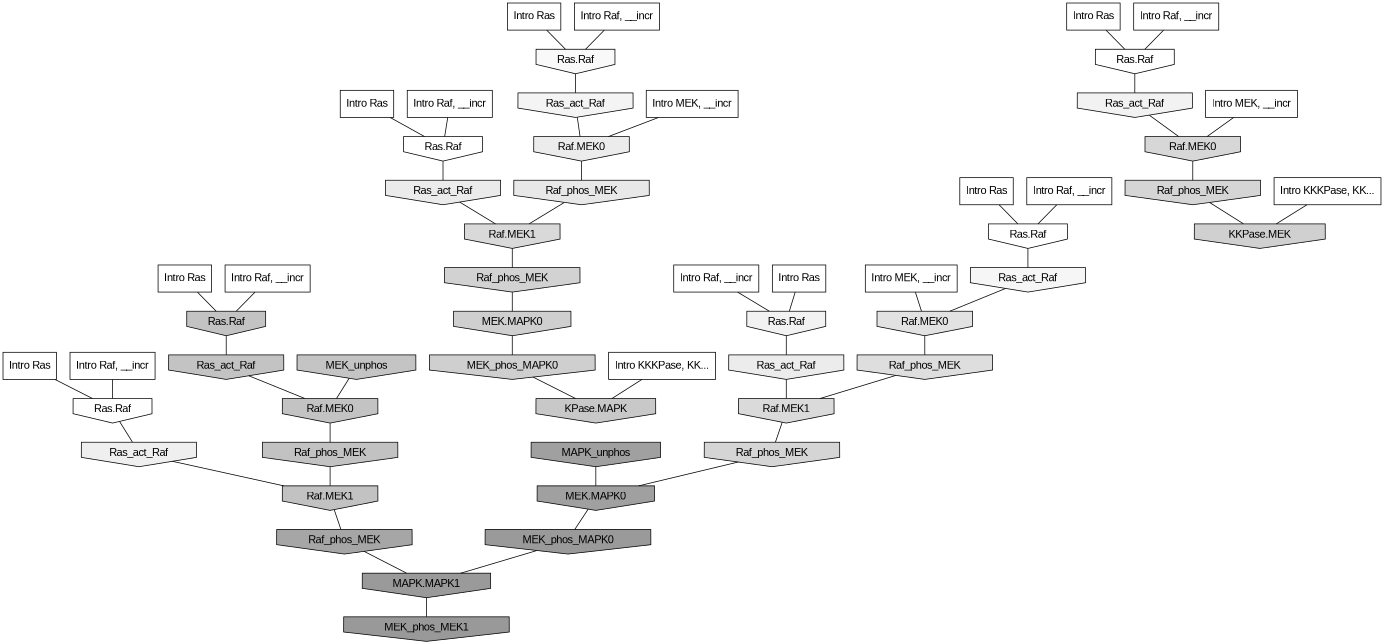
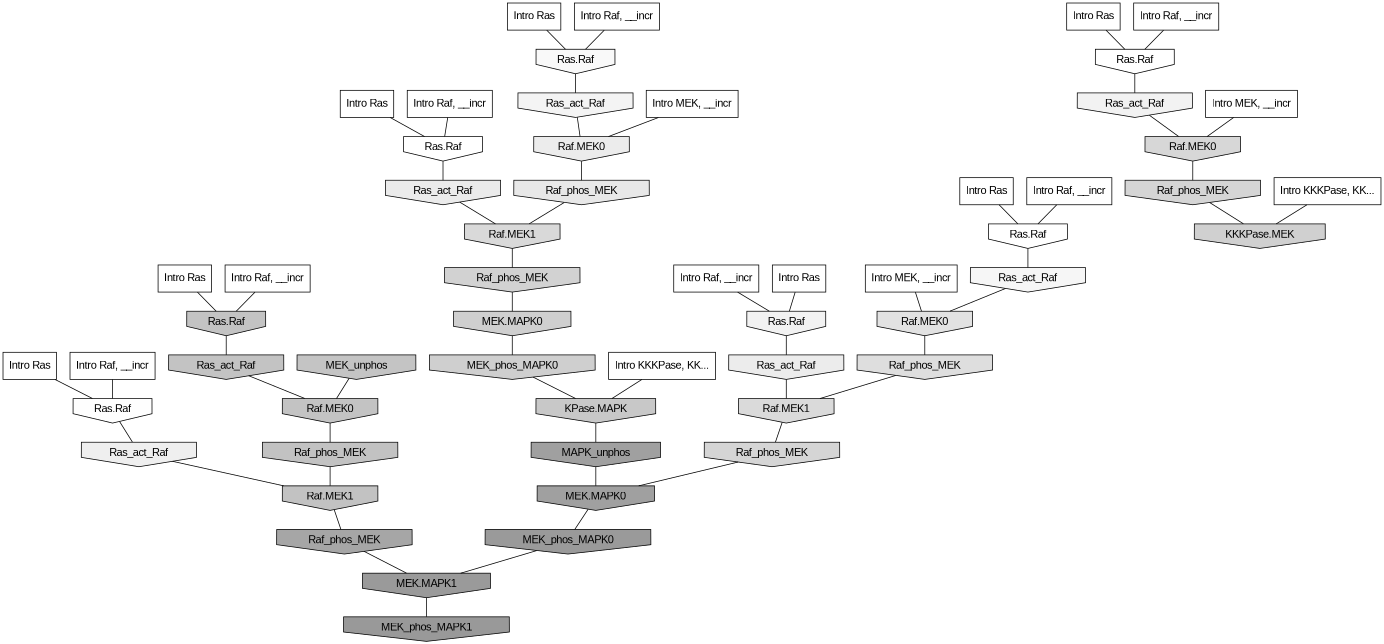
node "KKPase.MEK": label "KKPase.MEK" -> "KKKPase.MEK"
edge "KPase.MAPK" -- "MAPK_unphos": added
node "MAPK.MAPK1": label "MAPK.MAPK1" -> "MEK.MAPK1"
node "MEK_phos_MEK1": label "MEK_phos_MEK1" -> "MEK_phos_MAPK1"
